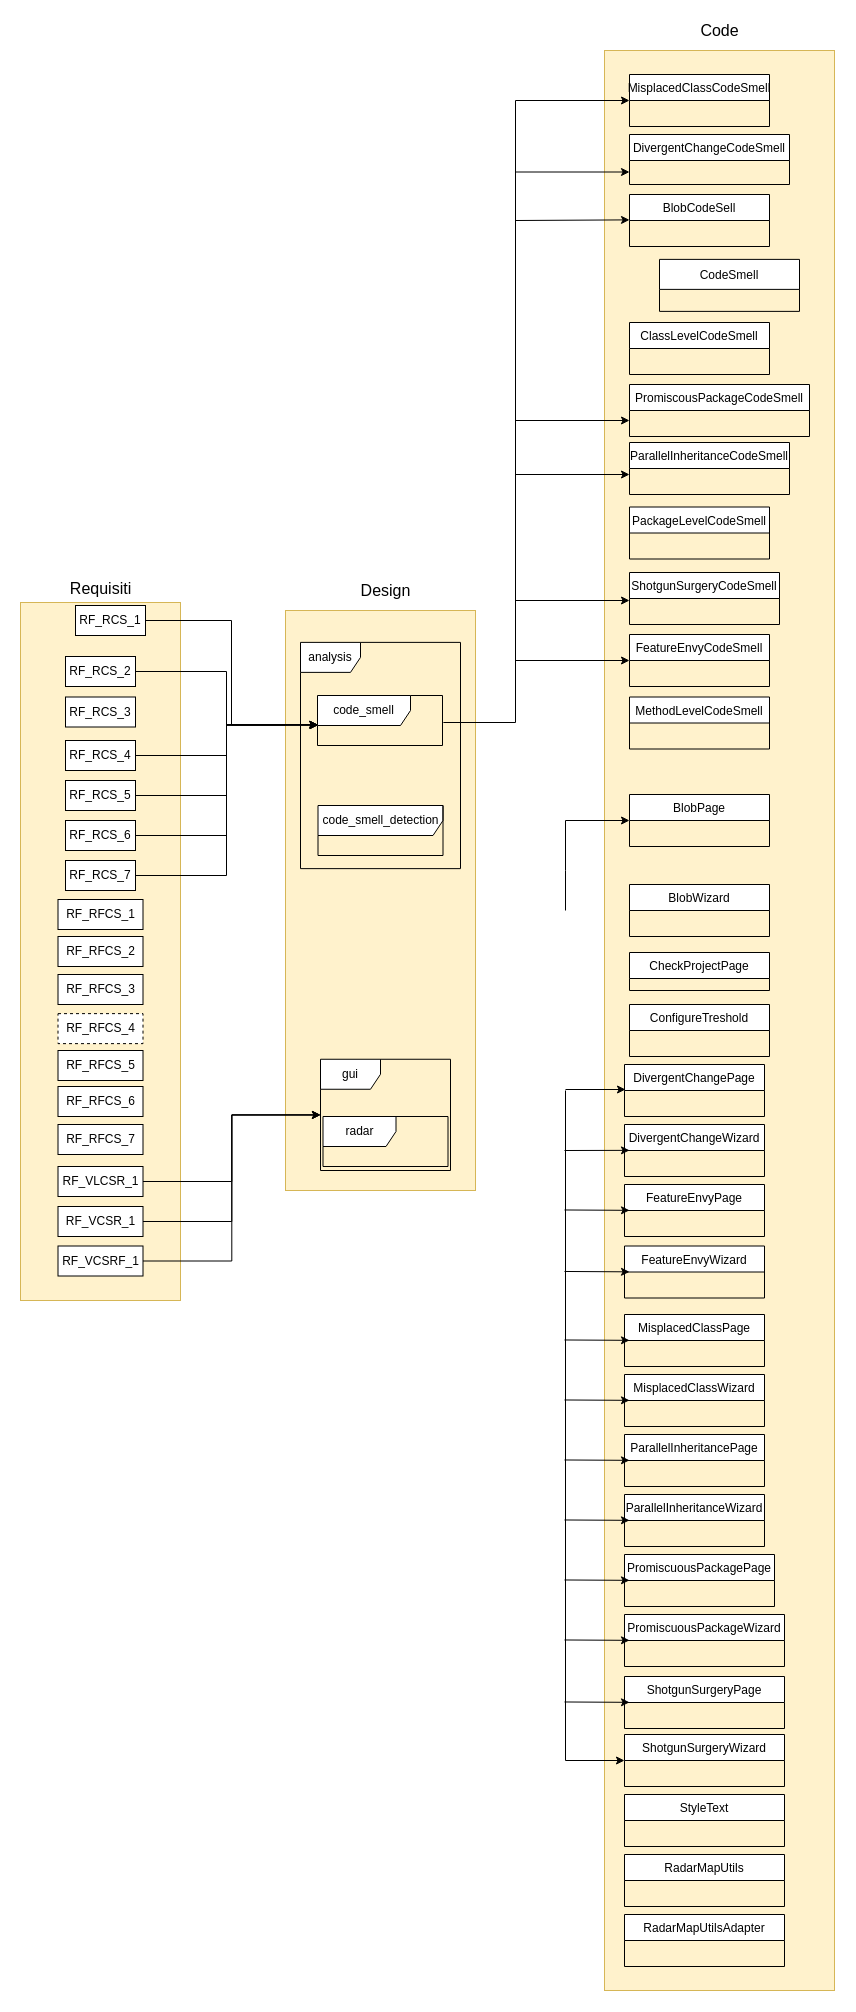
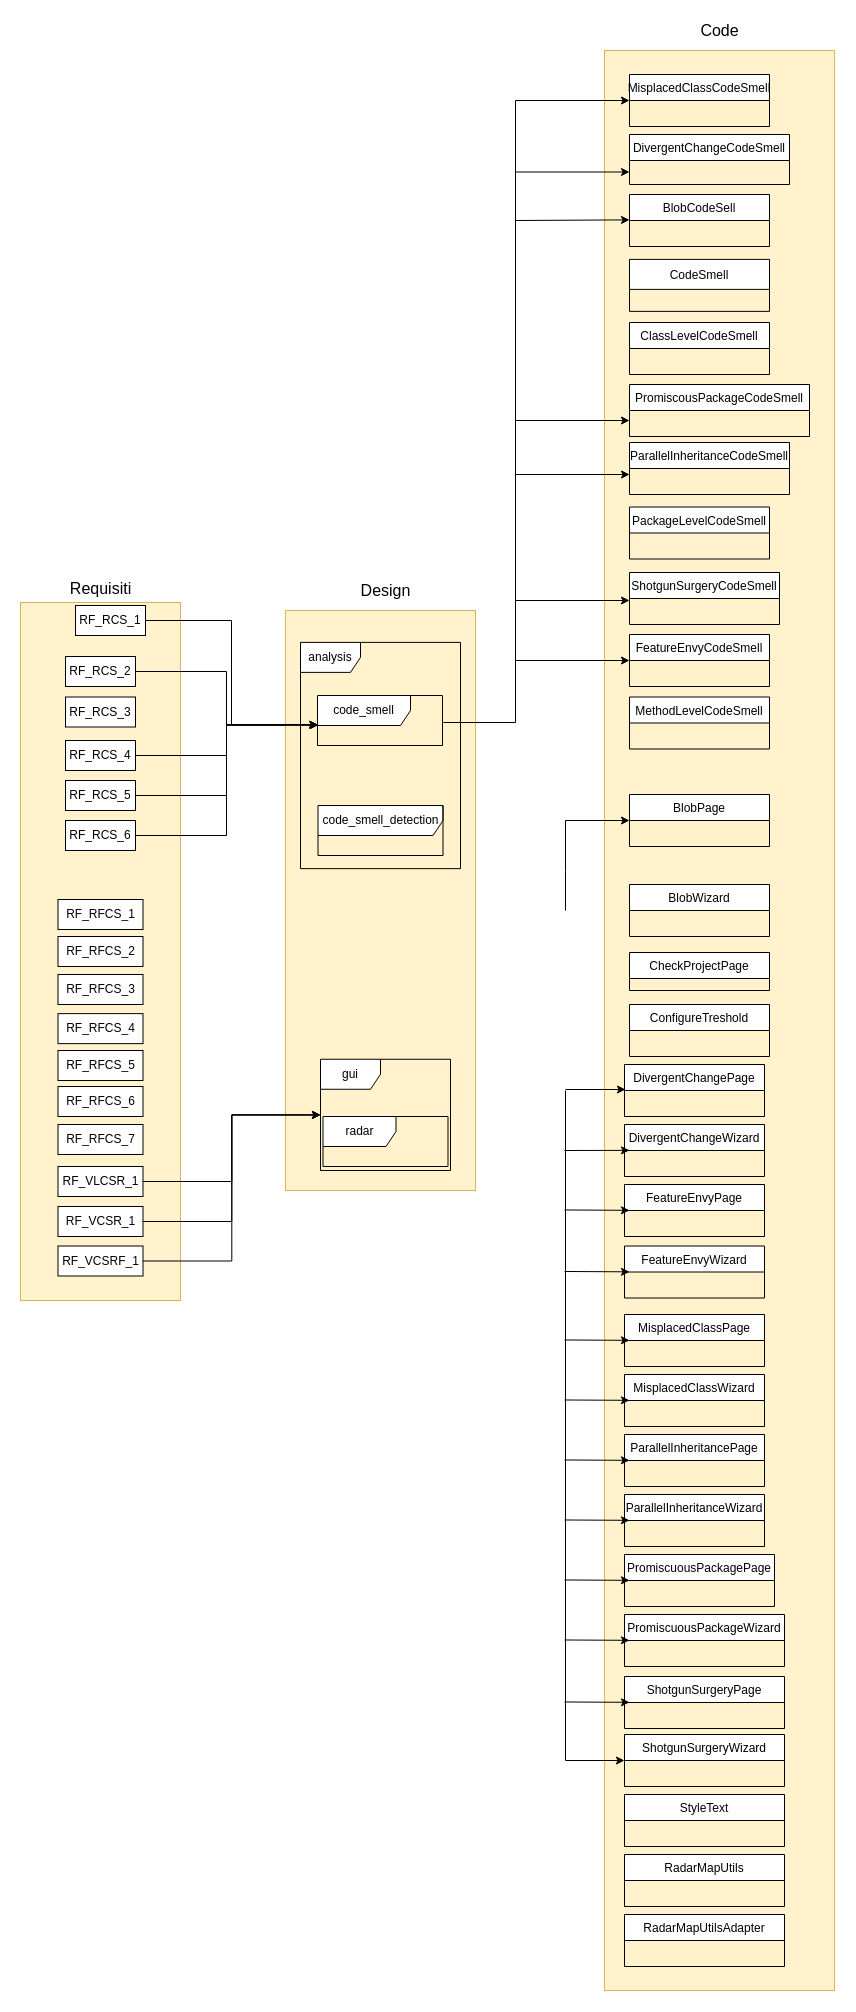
node "CodeSmell": moved (730, 285) -> (700, 285)
node "RF_RCS_7": removed
edge "RF_RCS_7" -> "code_smell": removed
node "RF_RFCS_4": style dashed -> solid
